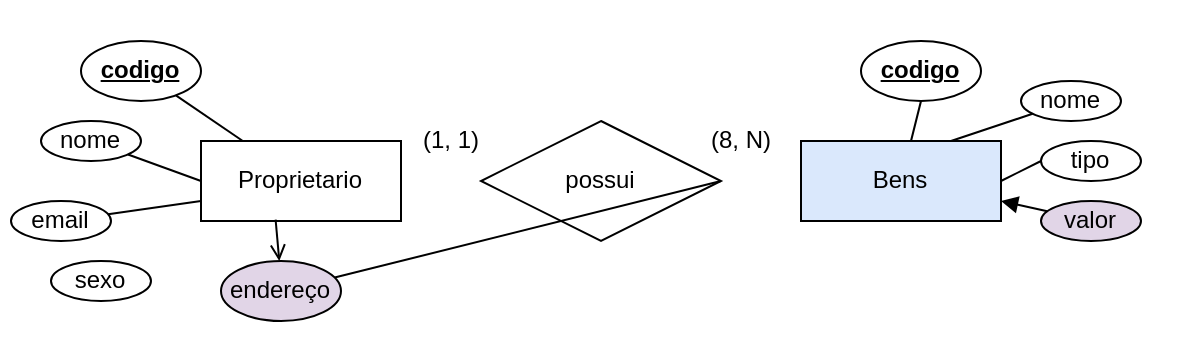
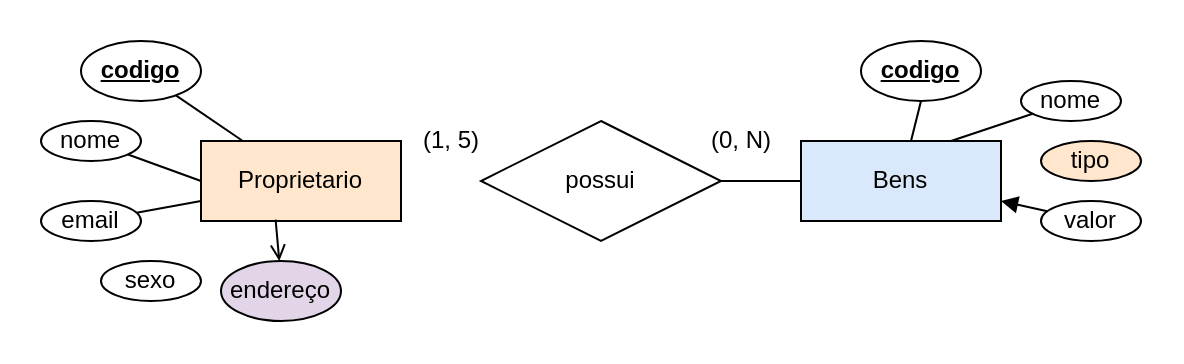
node "(1, 1)": label "(1, 1)" -> "(1, 5)"
node "(8, N)": label "(8, N)" -> "(0, N)"
node "tipo": fillcolor #ffffff -> #ffe6cc
edge "tipo" -- "Bens": removed
node "Proprietario": fillcolor #ffffff -> #ffe6cc
node "email": moved (61, 221) -> (91, 221)
node "valor": fillcolor #e1d5e7 -> #ffffff
edge "possui" -- "endereço": now "possui" -- "Bens"
node "sexo": moved (101, 281) -> (151, 281)
